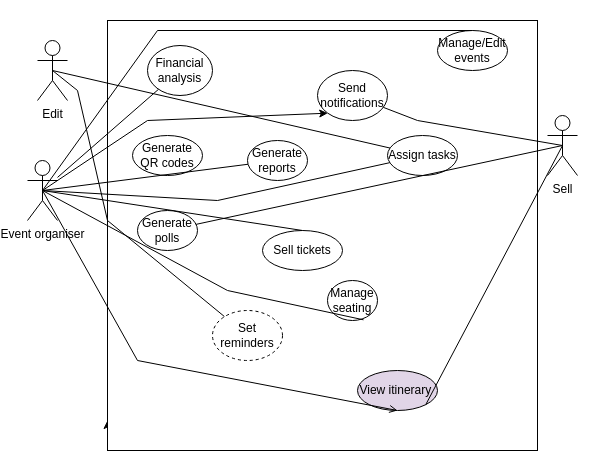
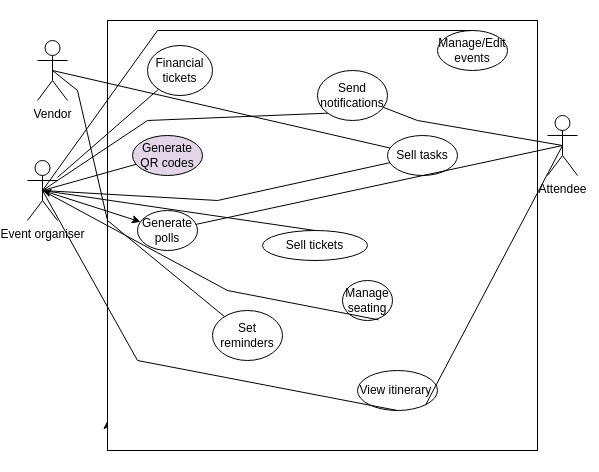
node "Financial analysis": label "Financial analysis" -> "Financial tickets"
edge "Event organiser" -> "Send notifications": arrowhead classic -> none
node "Edit": label "Edit" -> "Vendor"
node "Generate QR codes": fillcolor #ffffff -> #e1d5e7
node "Assign tasks": label "Assign tasks" -> "Sell tasks"
node "Generate reports": removed
edge "Generate QR codes" -- "Event organiser": added
edge "Generate reports" -- "Event organiser": removed
node "Sell": label "Sell" -> "Attendee"
edge "Event organiser" -- "Generate polls": added
node "Sell tickets": size 80x40 -> 105x30
node "Manage seating": moved (353, 301) -> (368, 301)
node "Set reminders": style dashed -> solid
node "View itinerary": fillcolor #e1d5e7 -> #ffffff
edge "Event organiser" -> "View itinerary": arrowhead open -> none
